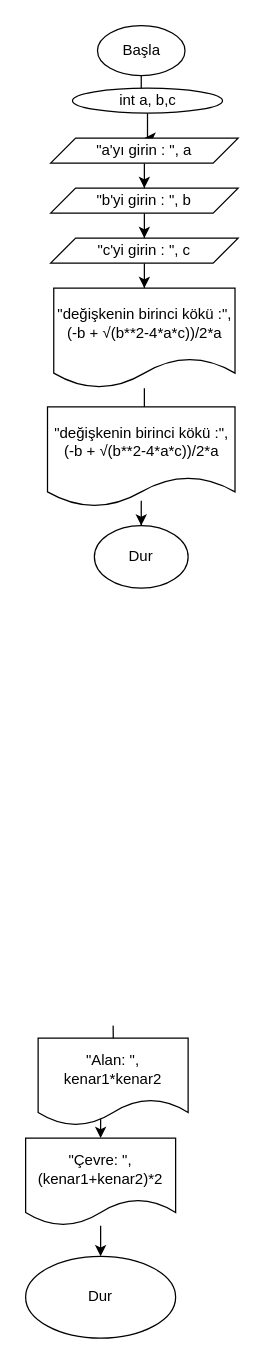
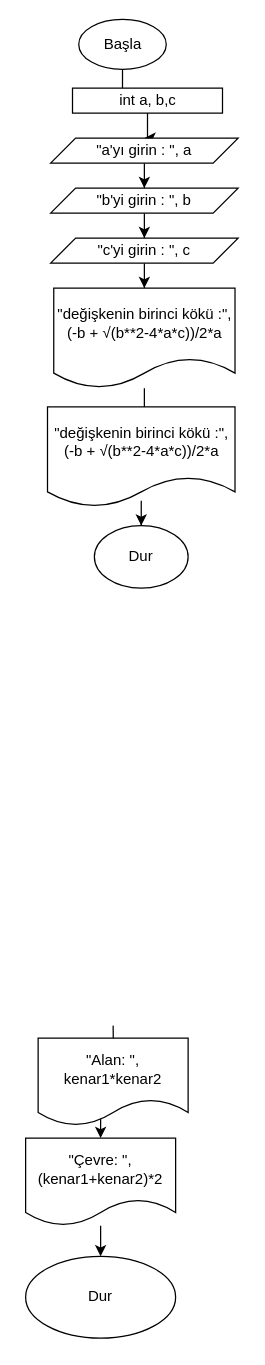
node "Başla": moved (141, 51) -> (123, 44)
node "int a, b,c": shape ellipse -> rectangle
